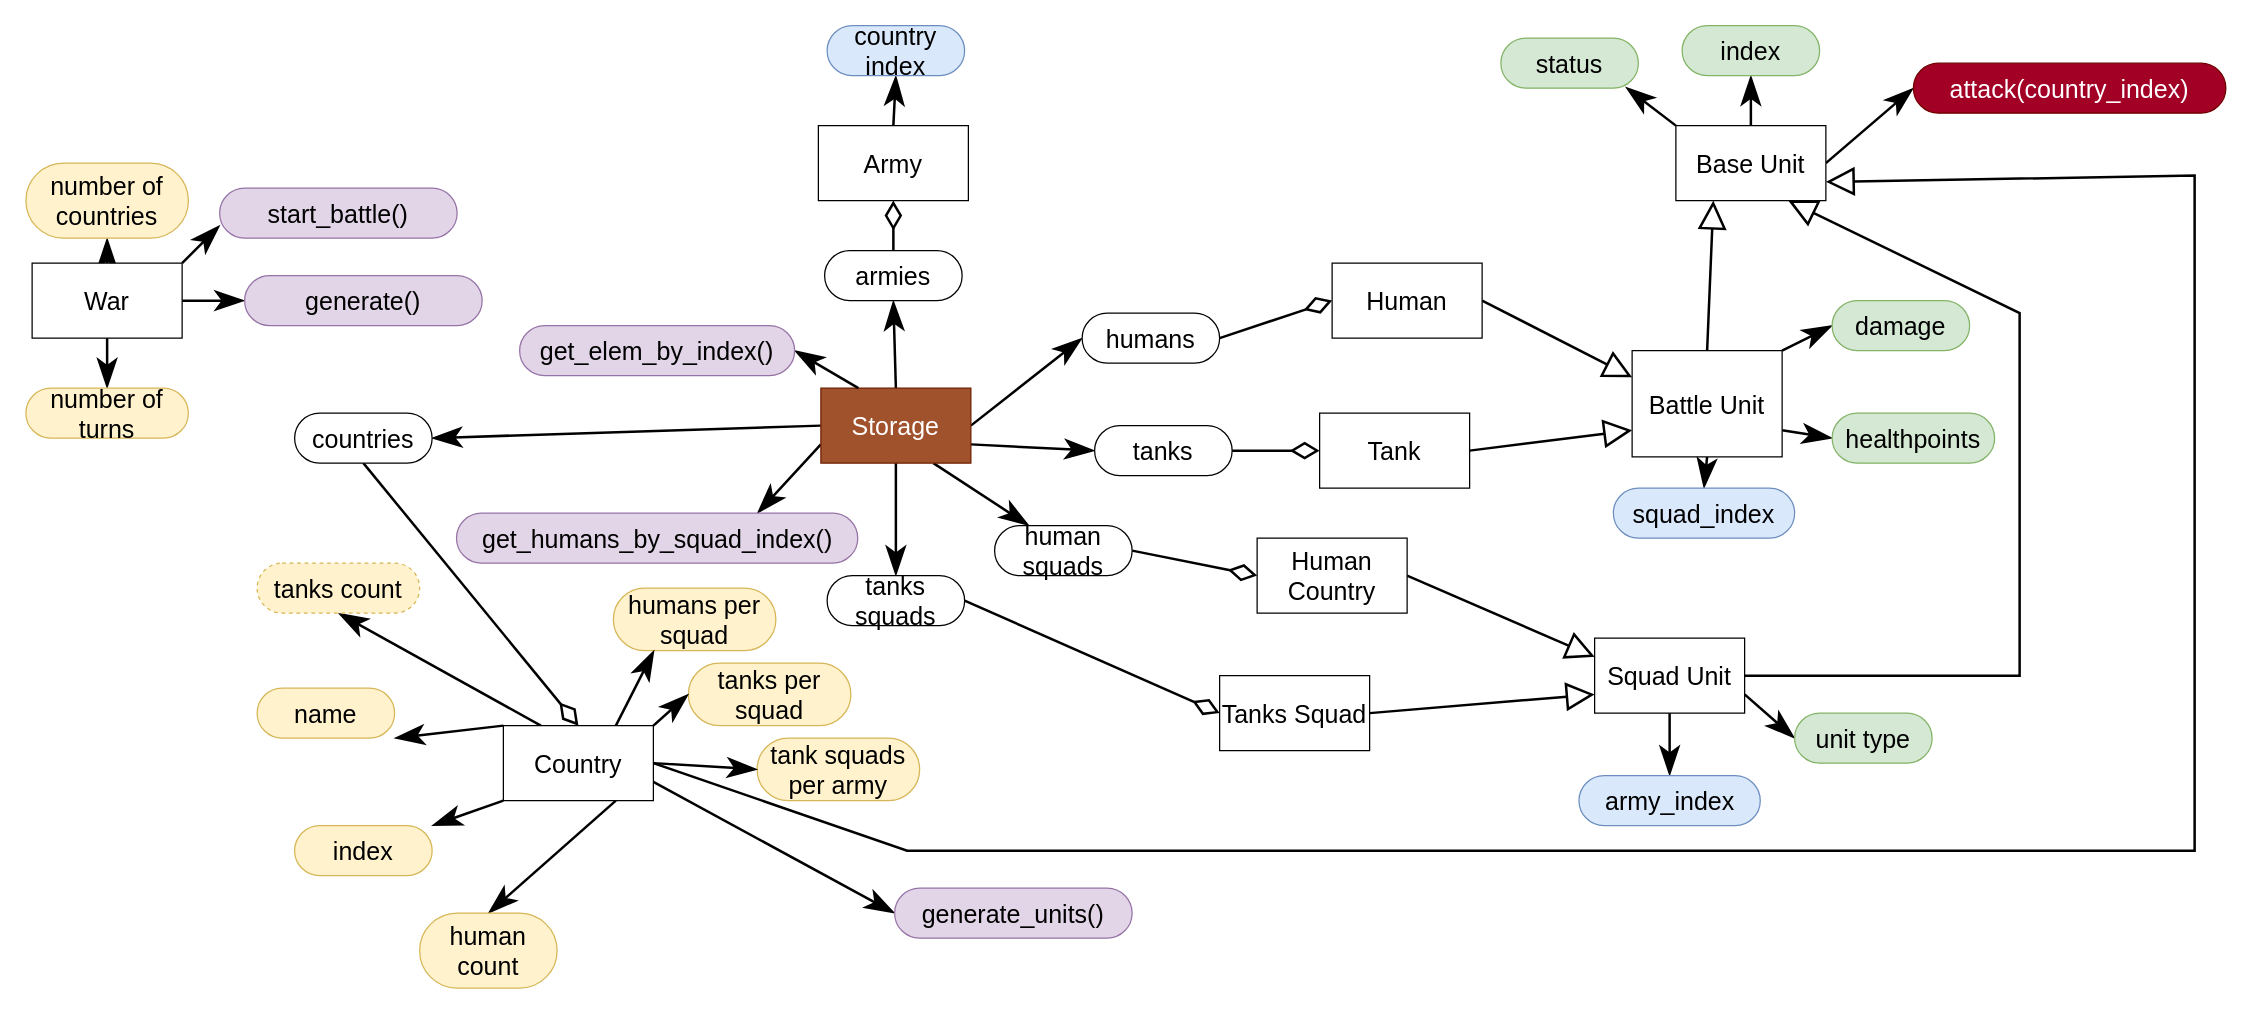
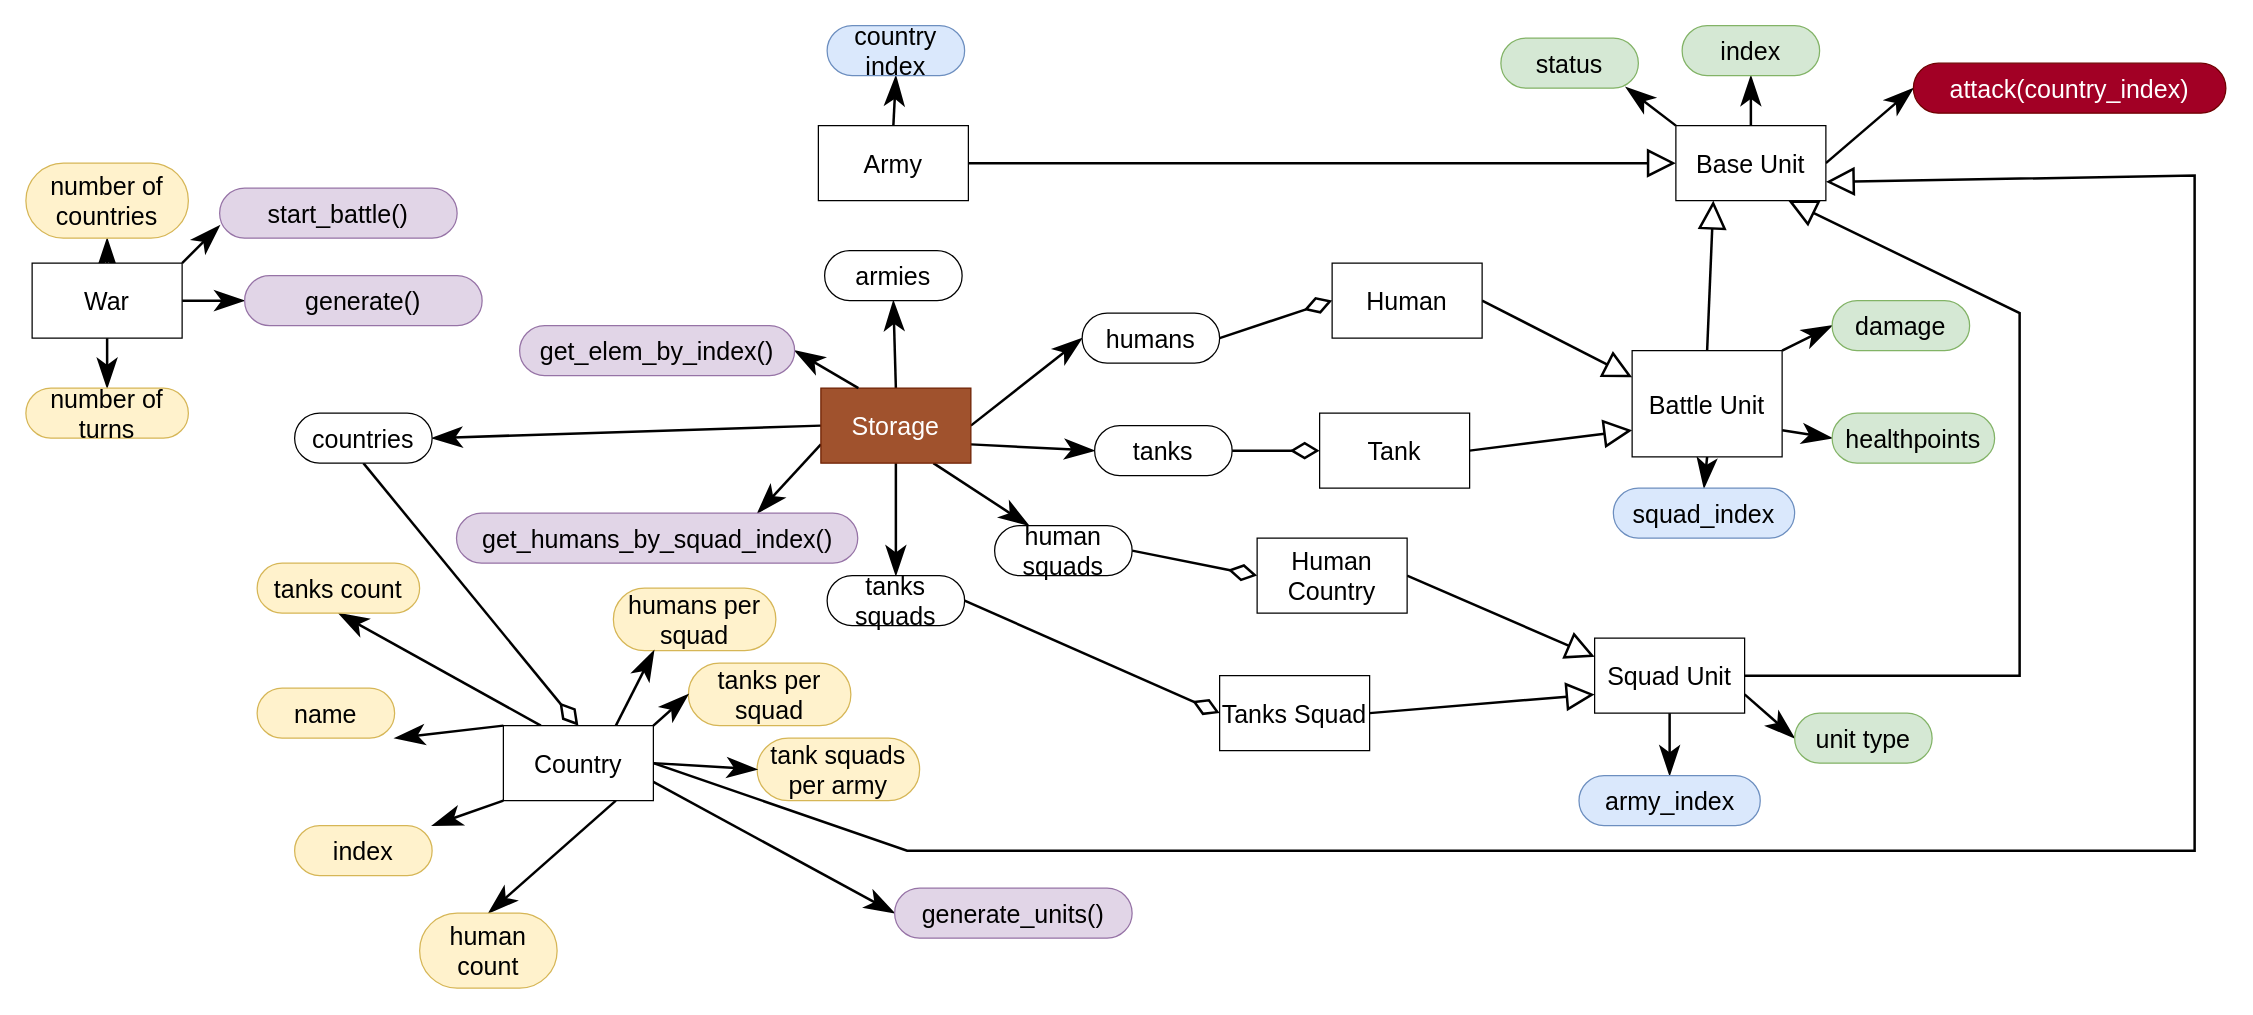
edge "Army" -> "Base Unit": added
edge "armies" -> "Army": removed
node "tanks count": style dashed -> solid
